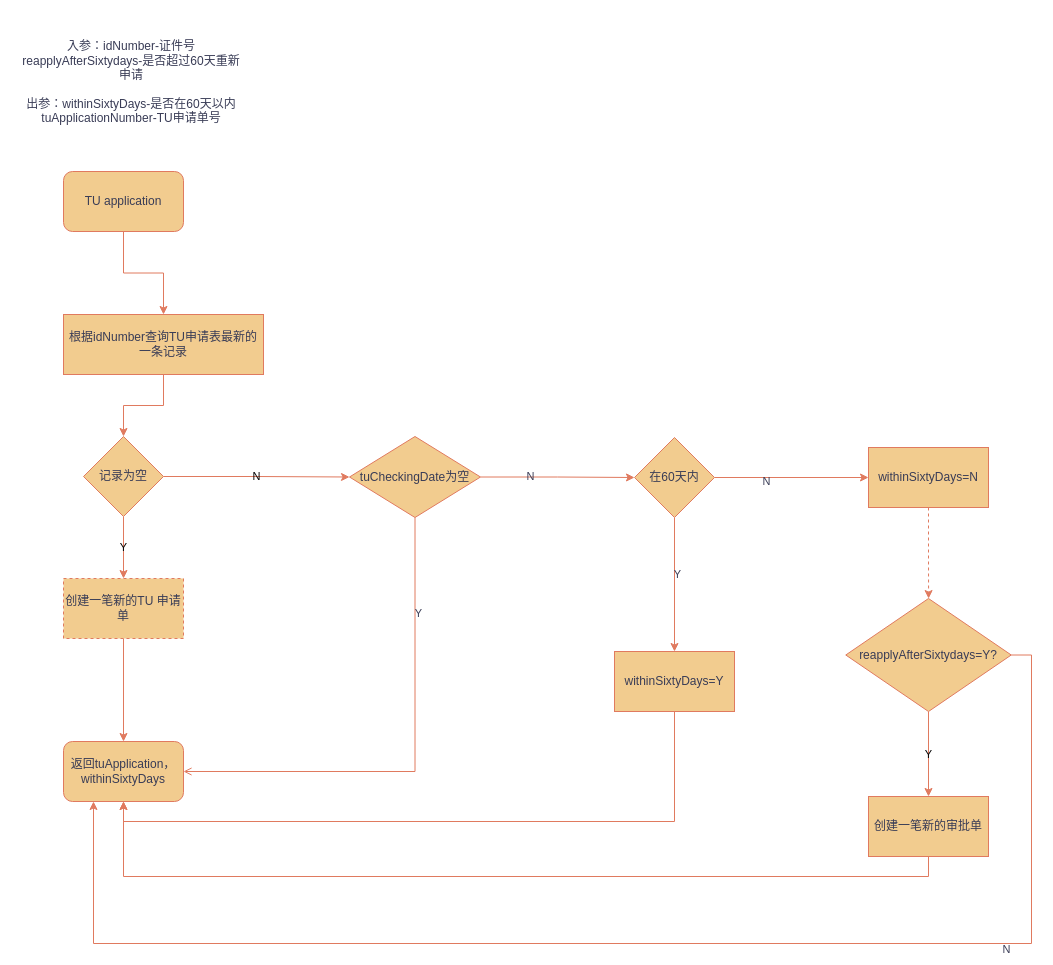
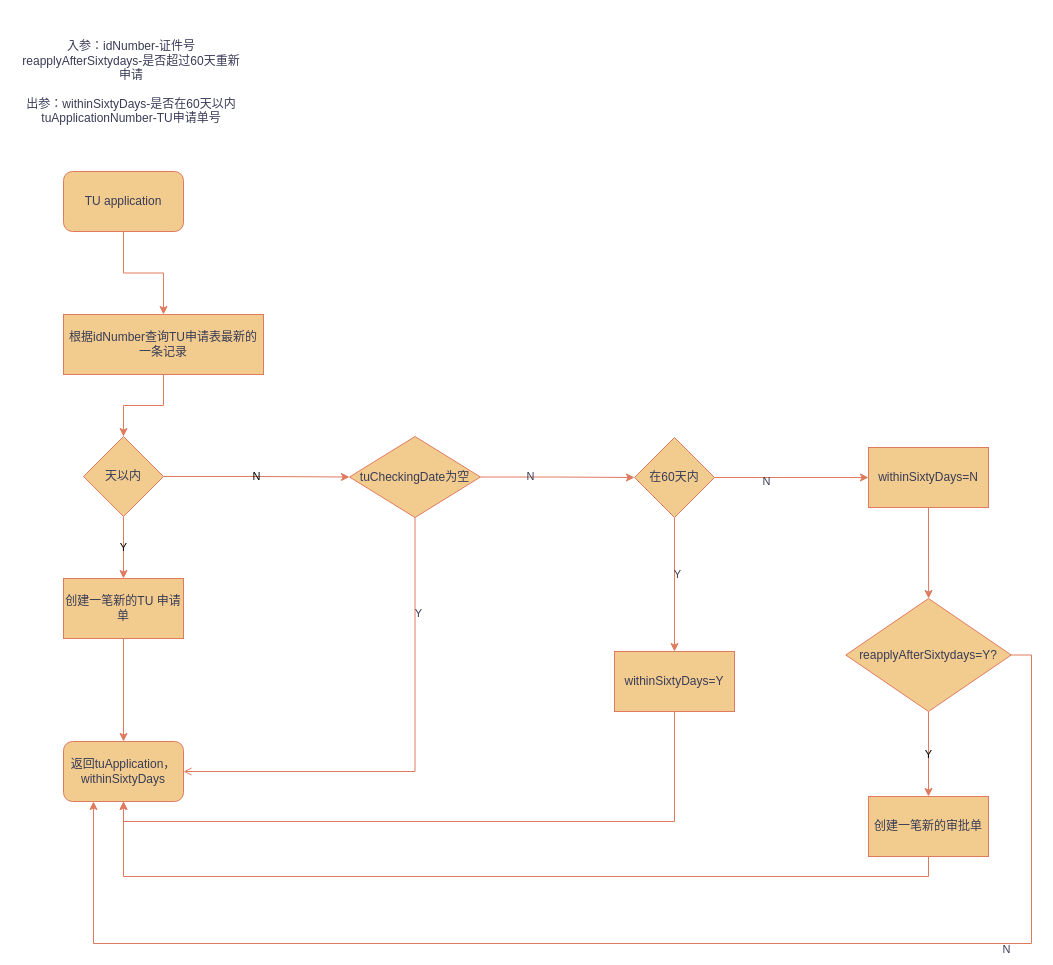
node "记录为空": label "记录为空" -> "天以内"
edge "withinSixtyDays=N" -> "reapplyAfterSixtydays=Y?": style dashed -> solid
node "创建一笔新的TU 申请单": style dashed -> solid
